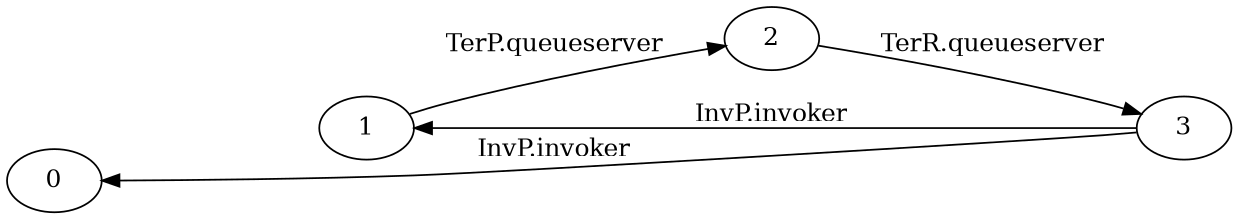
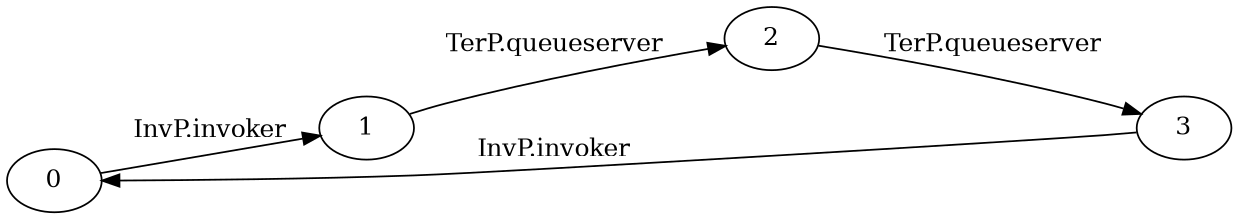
edge "2" -> "3": label "TerR.queueserver" -> "TerP.queueserver"
edge "3" -> "1": now "0" -> "1"
